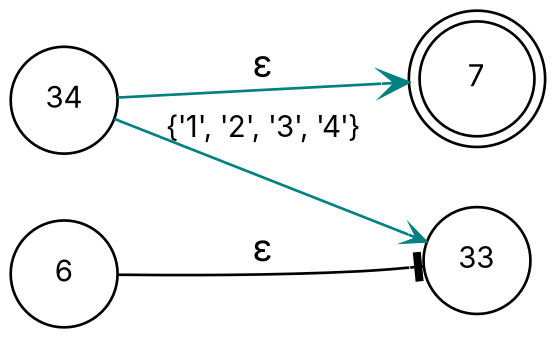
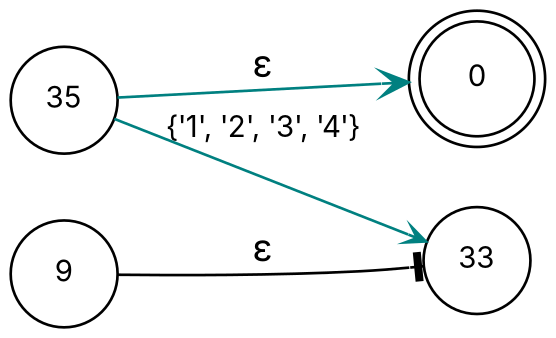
node "7": label "7" -> "0"
node "34": label "34" -> "35"
node "6": label "6" -> "9"
